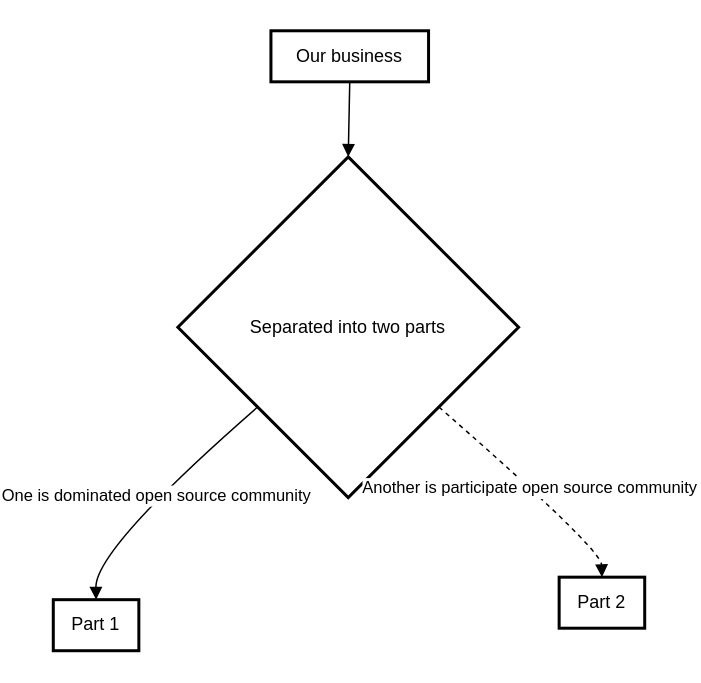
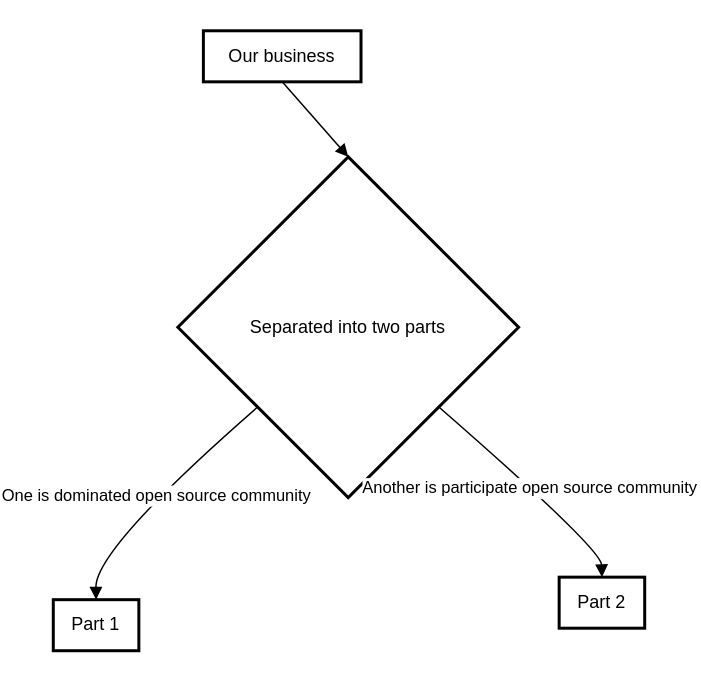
node "Our business": moved (350, 56) -> (282, 56)
edge "Separated into two parts" -> "Part 2": style dashed -> solid
